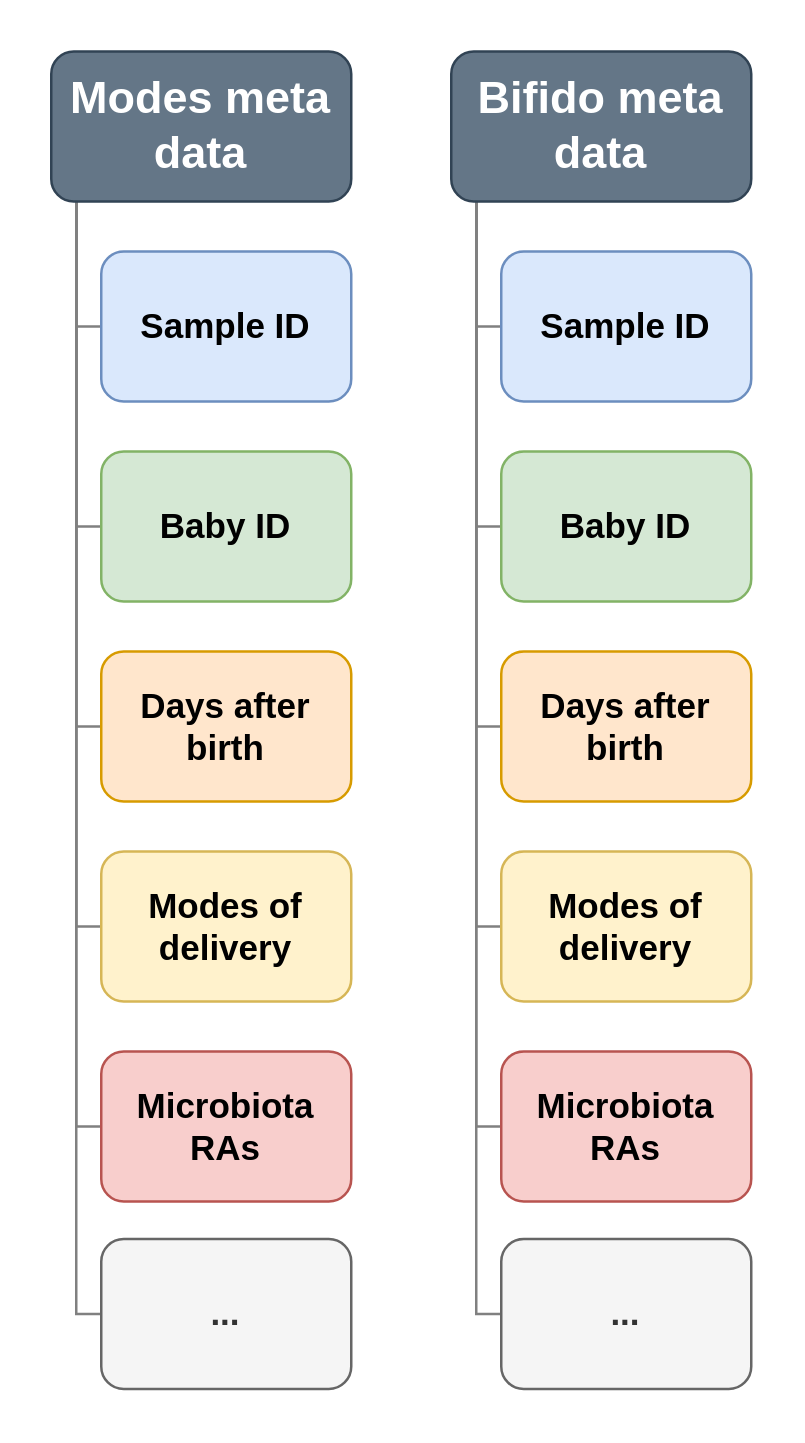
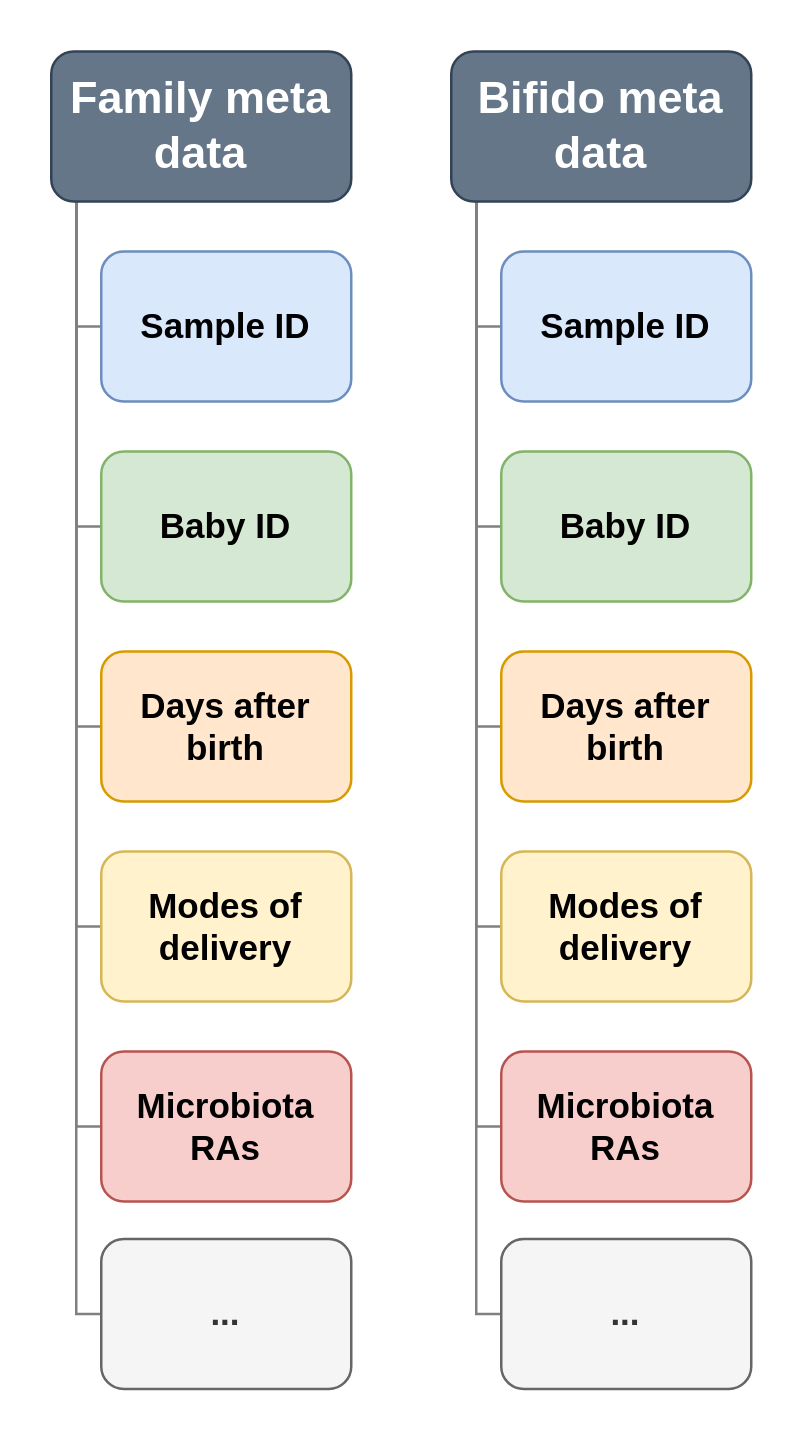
node "Modes meta data": label "Modes meta data" -> "Family meta data"
